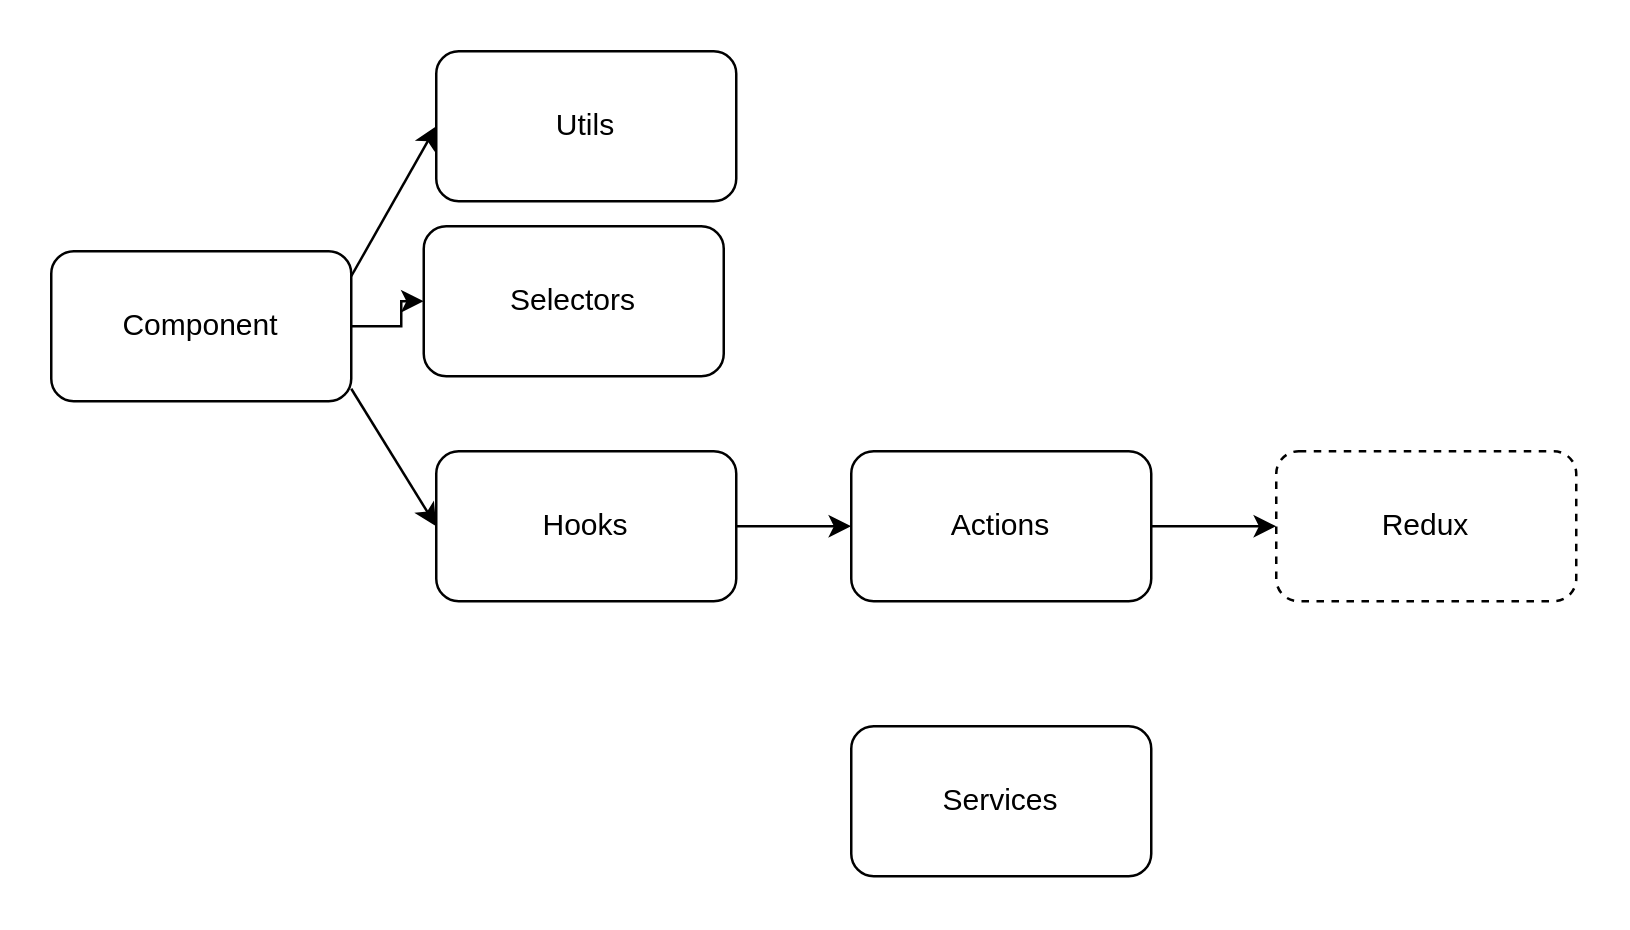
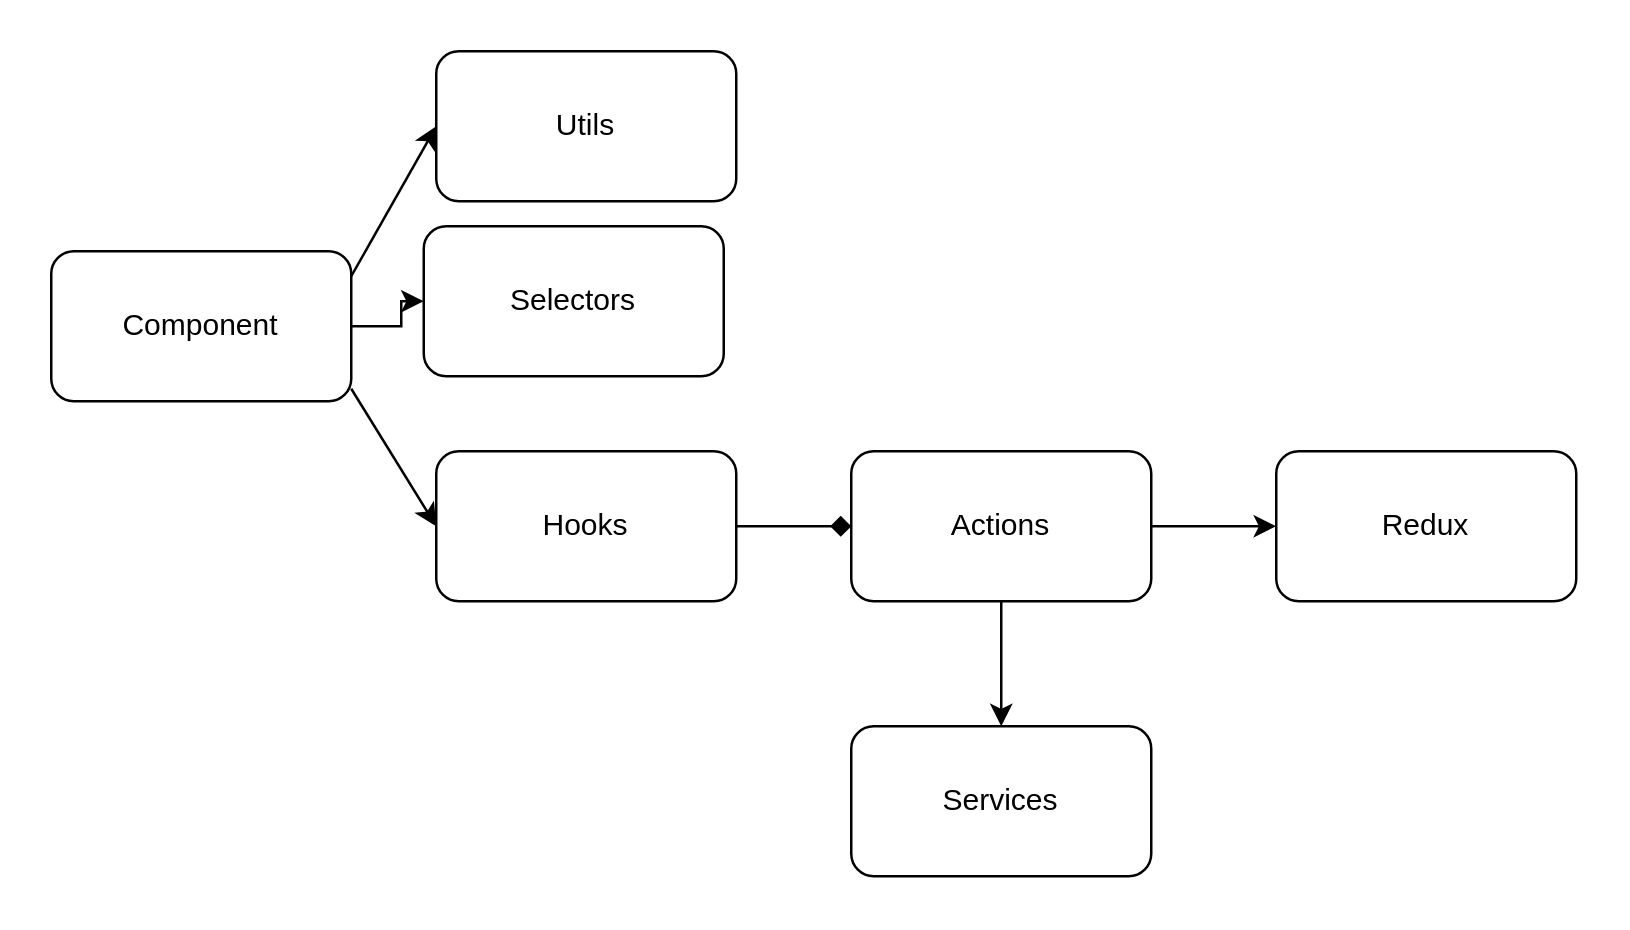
edge "Hooks" -> "Actions": arrowhead classic -> diamond
node "Redux": style dashed -> solid
edge "Actions" -> "Services": added
